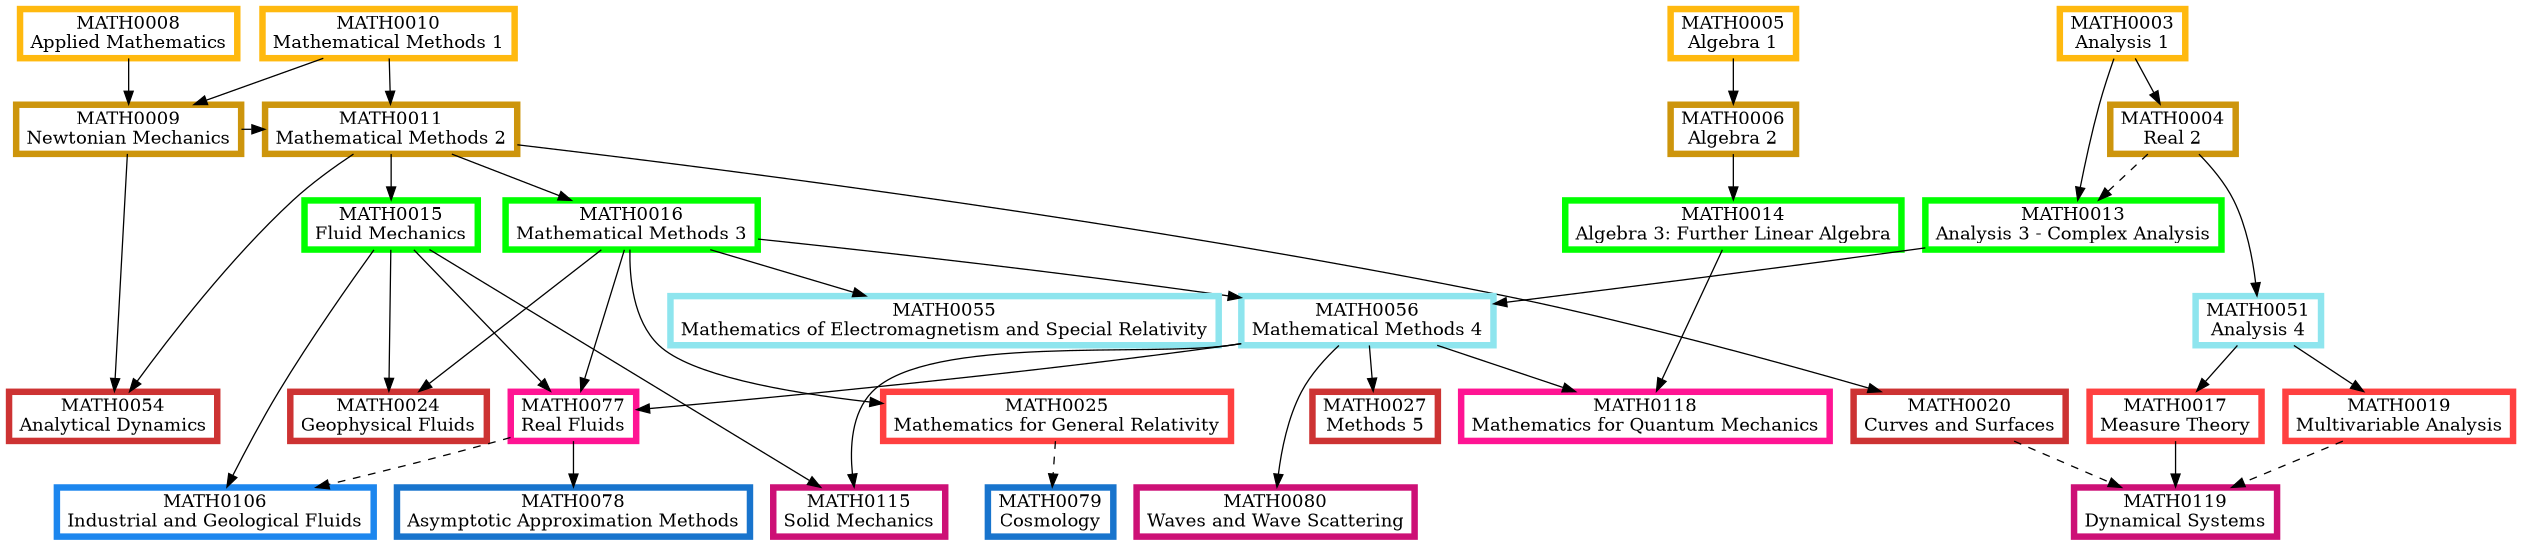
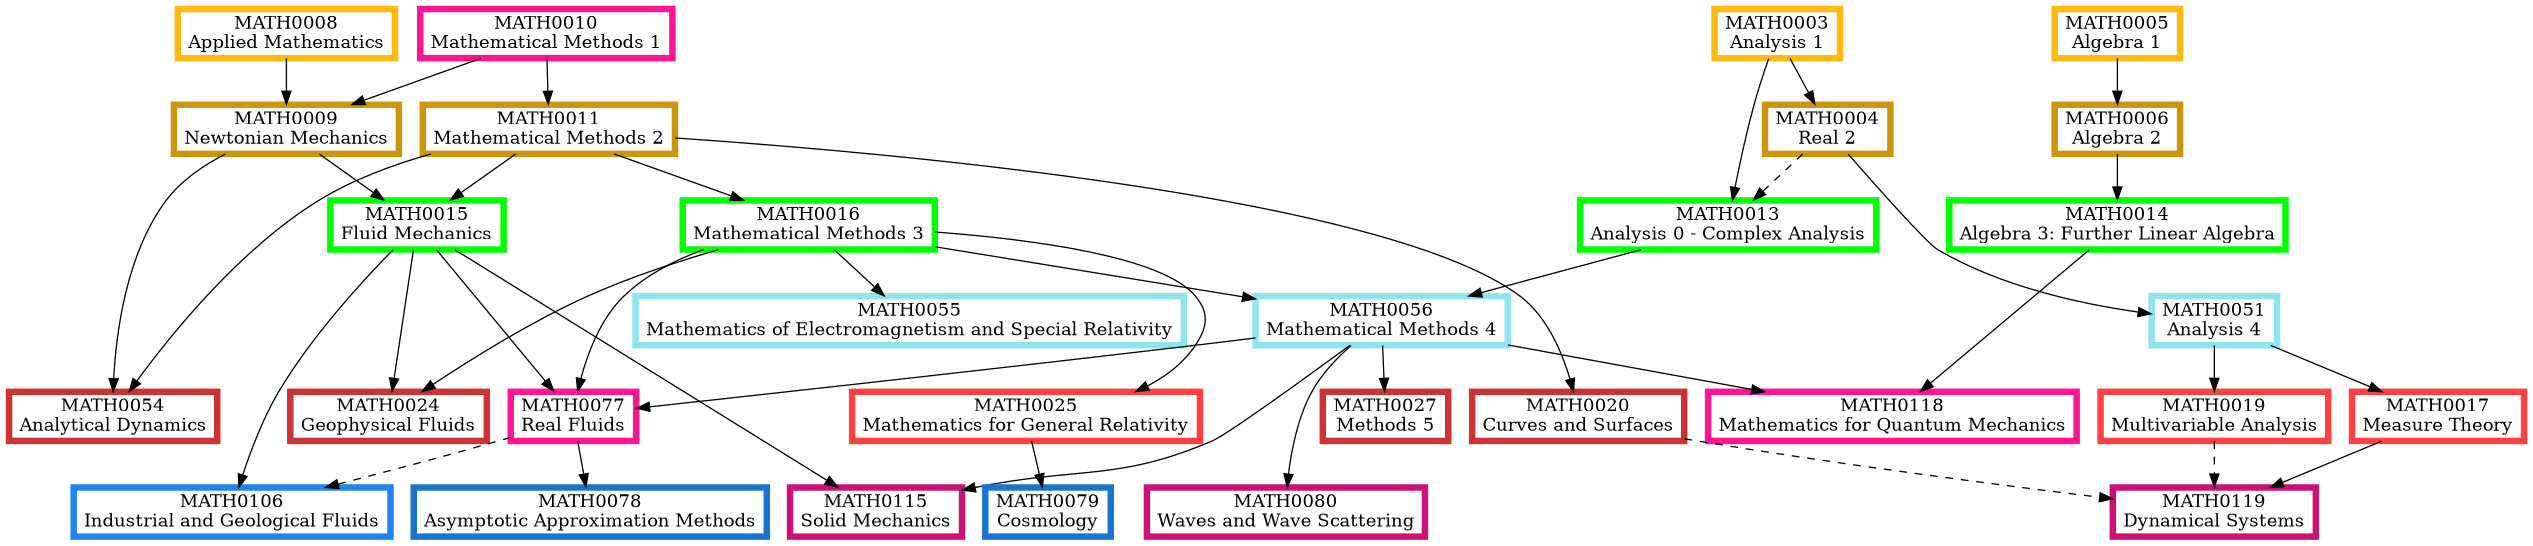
node "MATH0010 Mathematical Methods 1": color darkgoldenrod1 -> deeppink1
edge "MATH0009 Newtonian Mechanics" -> "MATH0011 Mathematical Methods 2": now "MATH0009 Newtonian Mechanics" -> "MATH0015 Fluid Mechanics"
node "MATH0013 Analysis 3 - Complex Analysis": label "MATH0013 Analysis 3 - Complex Analysis" -> "MATH0013 Analysis 0 - Complex Analysis"
edge "MATH0025 Mathematics for General Relativity" -> "MATH0079 Cosmology": style dashed -> solid
